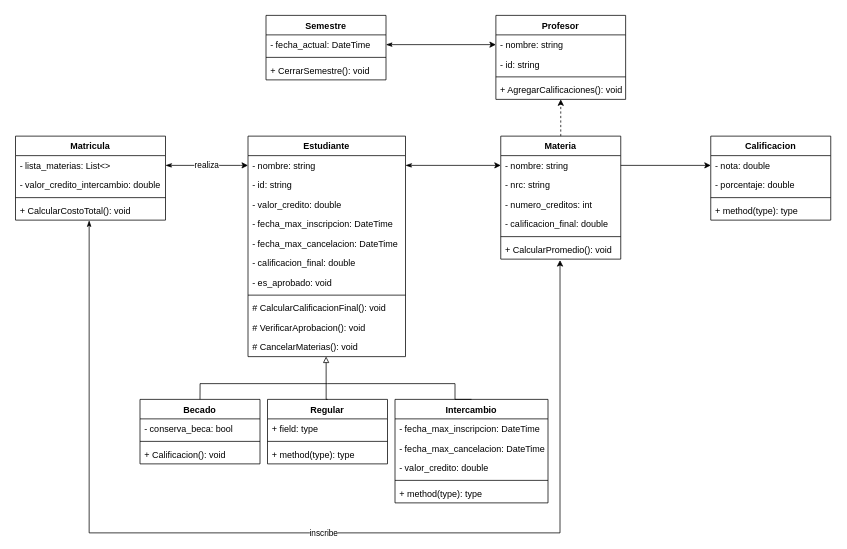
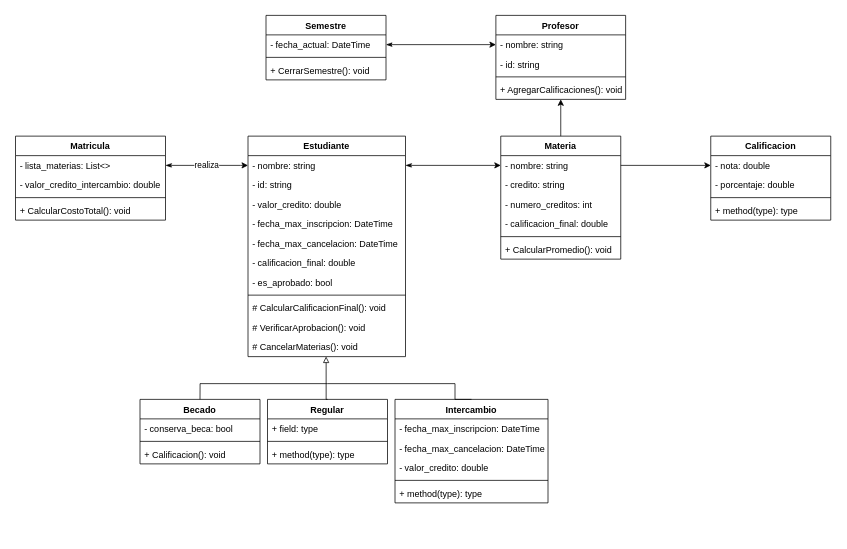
edge "Materia" -> "Profesor": style dashed -> solid
node "- nrc: string": label "- nrc: string" -> "- credito: string"
node "- es_aprobado: void": label "- es_aprobado: void" -> "- es_aprobado: bool"
edge "+ CalcularCostoTotal(): void" -- "+ CalcularPromedio(): void": removed, label "inscribe"
